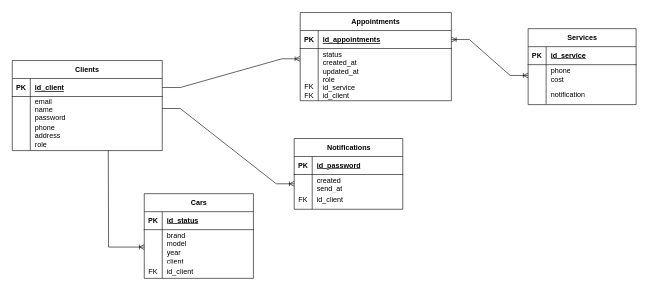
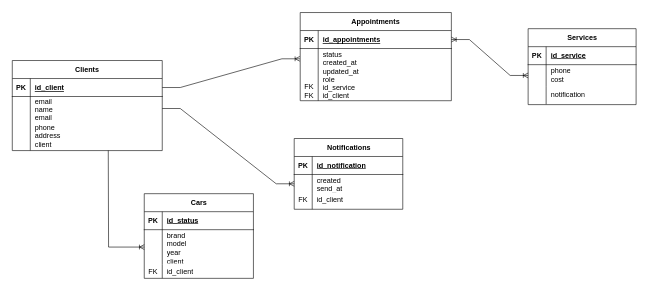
node "password": label "password" -> "email"
node "phone address role": label "phone address role" -> "phone address client"
node "id_password": label "id_password" -> "id_notification"
